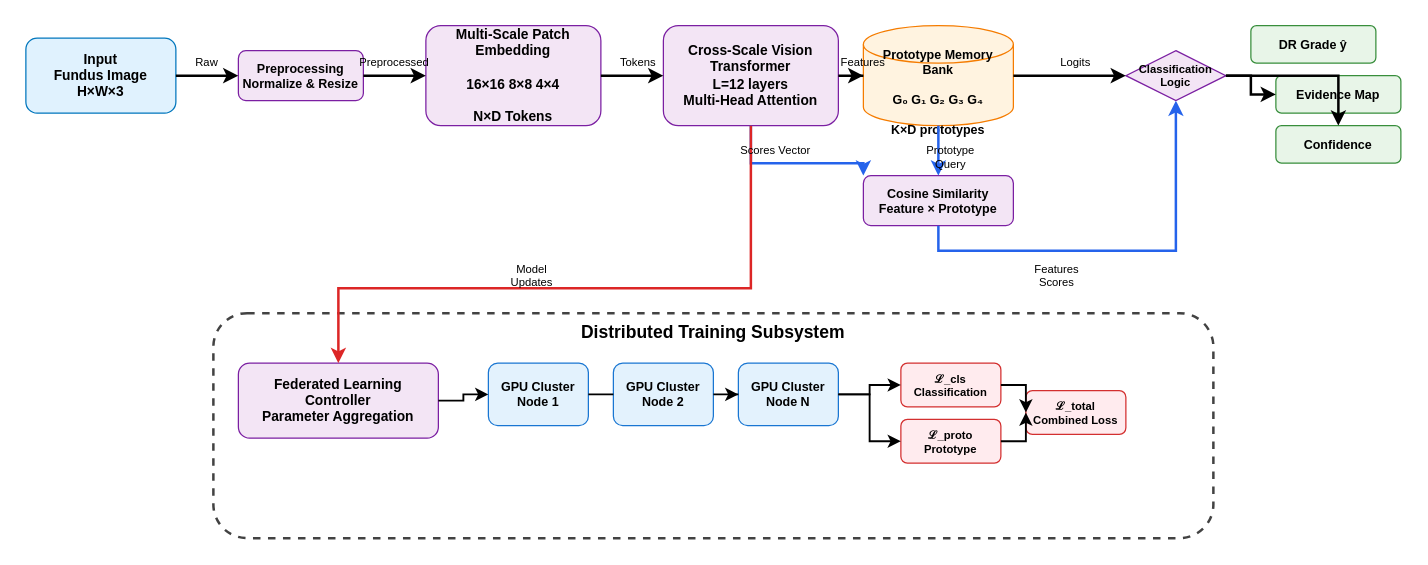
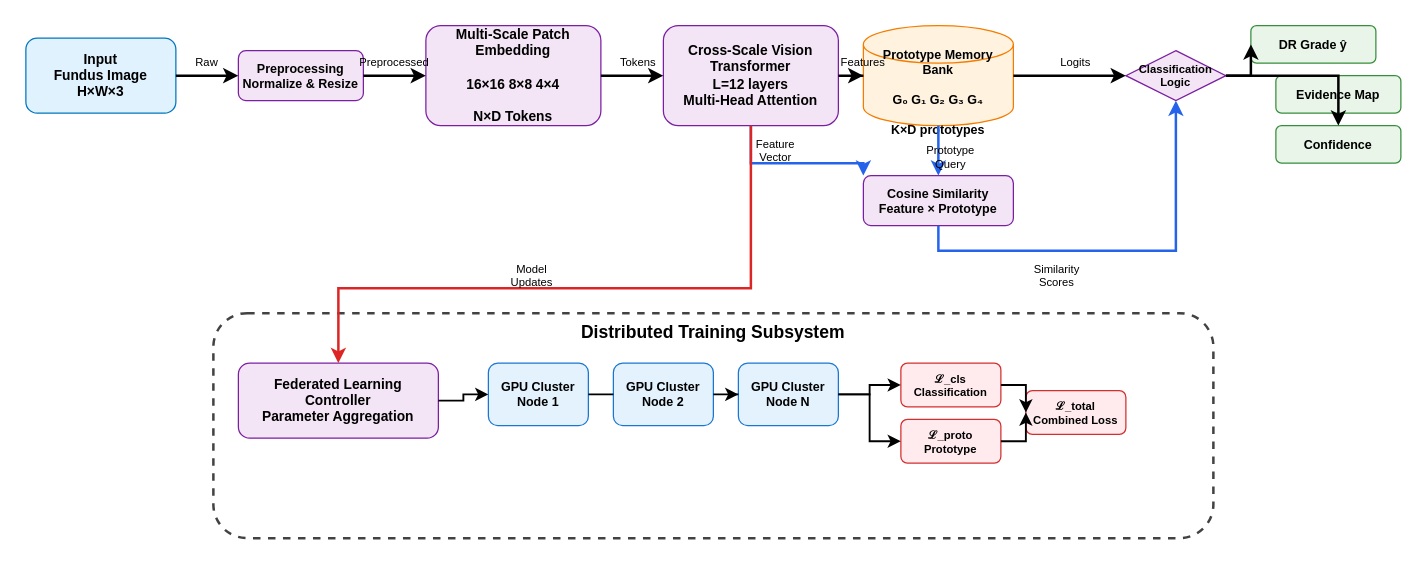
edge "Classification Logic" -> "Evidence Map": now "Classification Logic" -> "DR Grade ŷ"
node "Scores Vector": label "Scores Vector" -> "Feature Vector"
node "Features Scores": label "Features Scores" -> "Similarity Scores"
